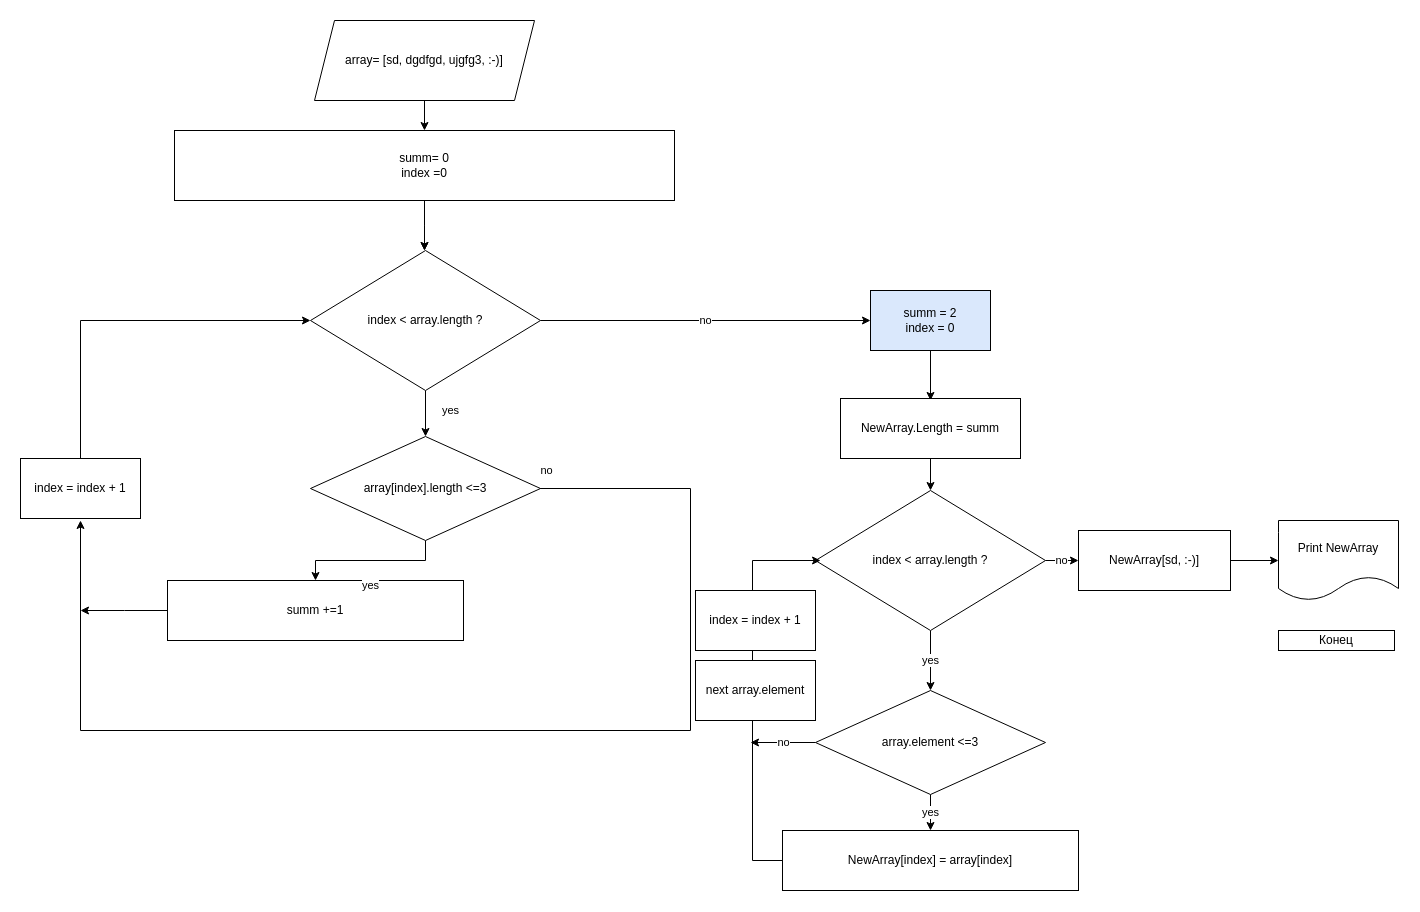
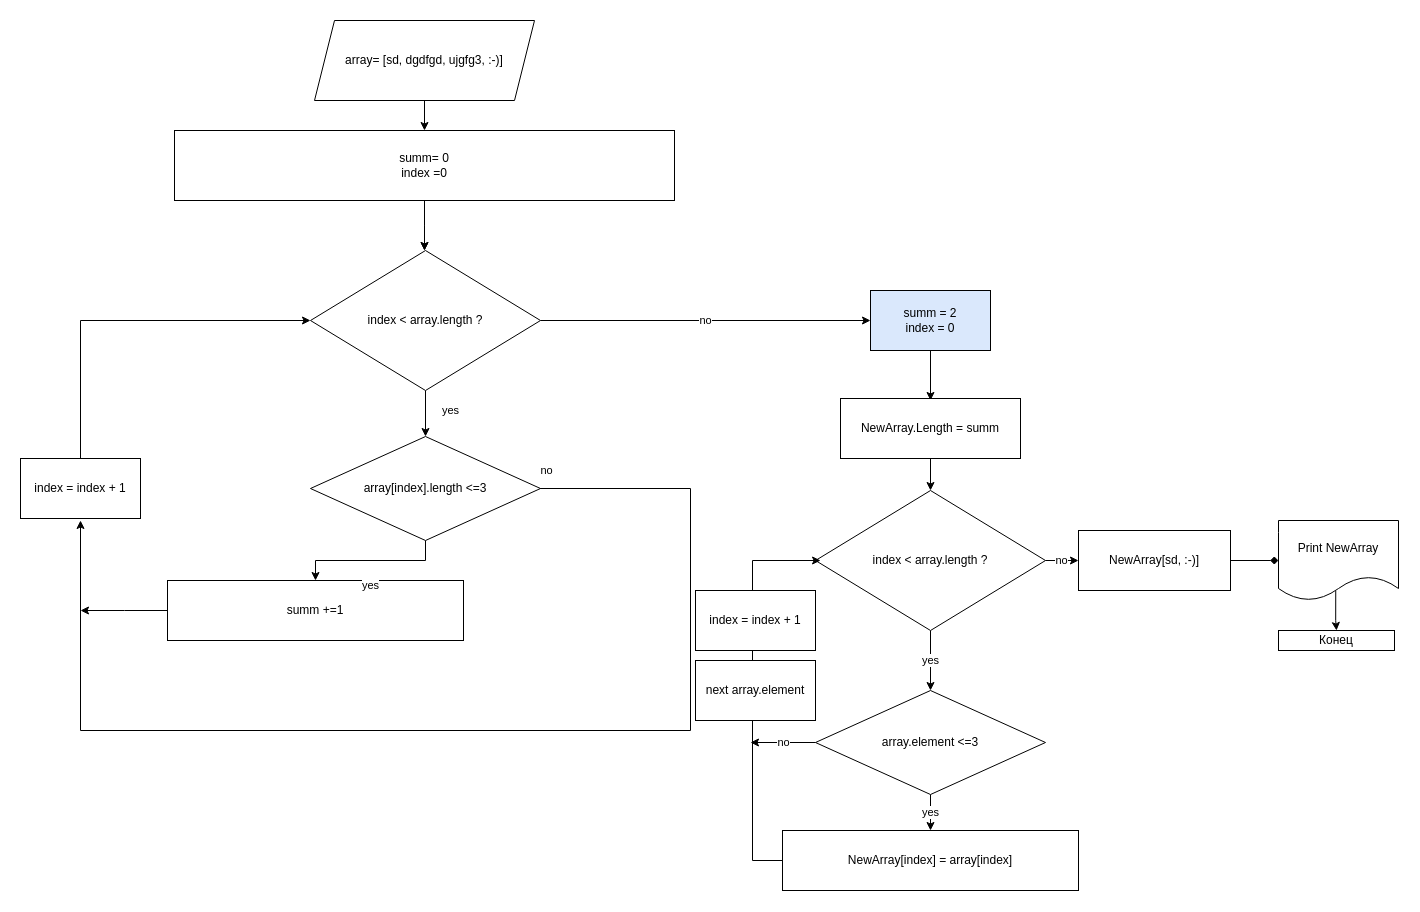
edge "NewArray[sd, :-)]" -> "Print NewArray": arrowhead classic -> diamond
edge "Print NewArray" -> "Конец": added
